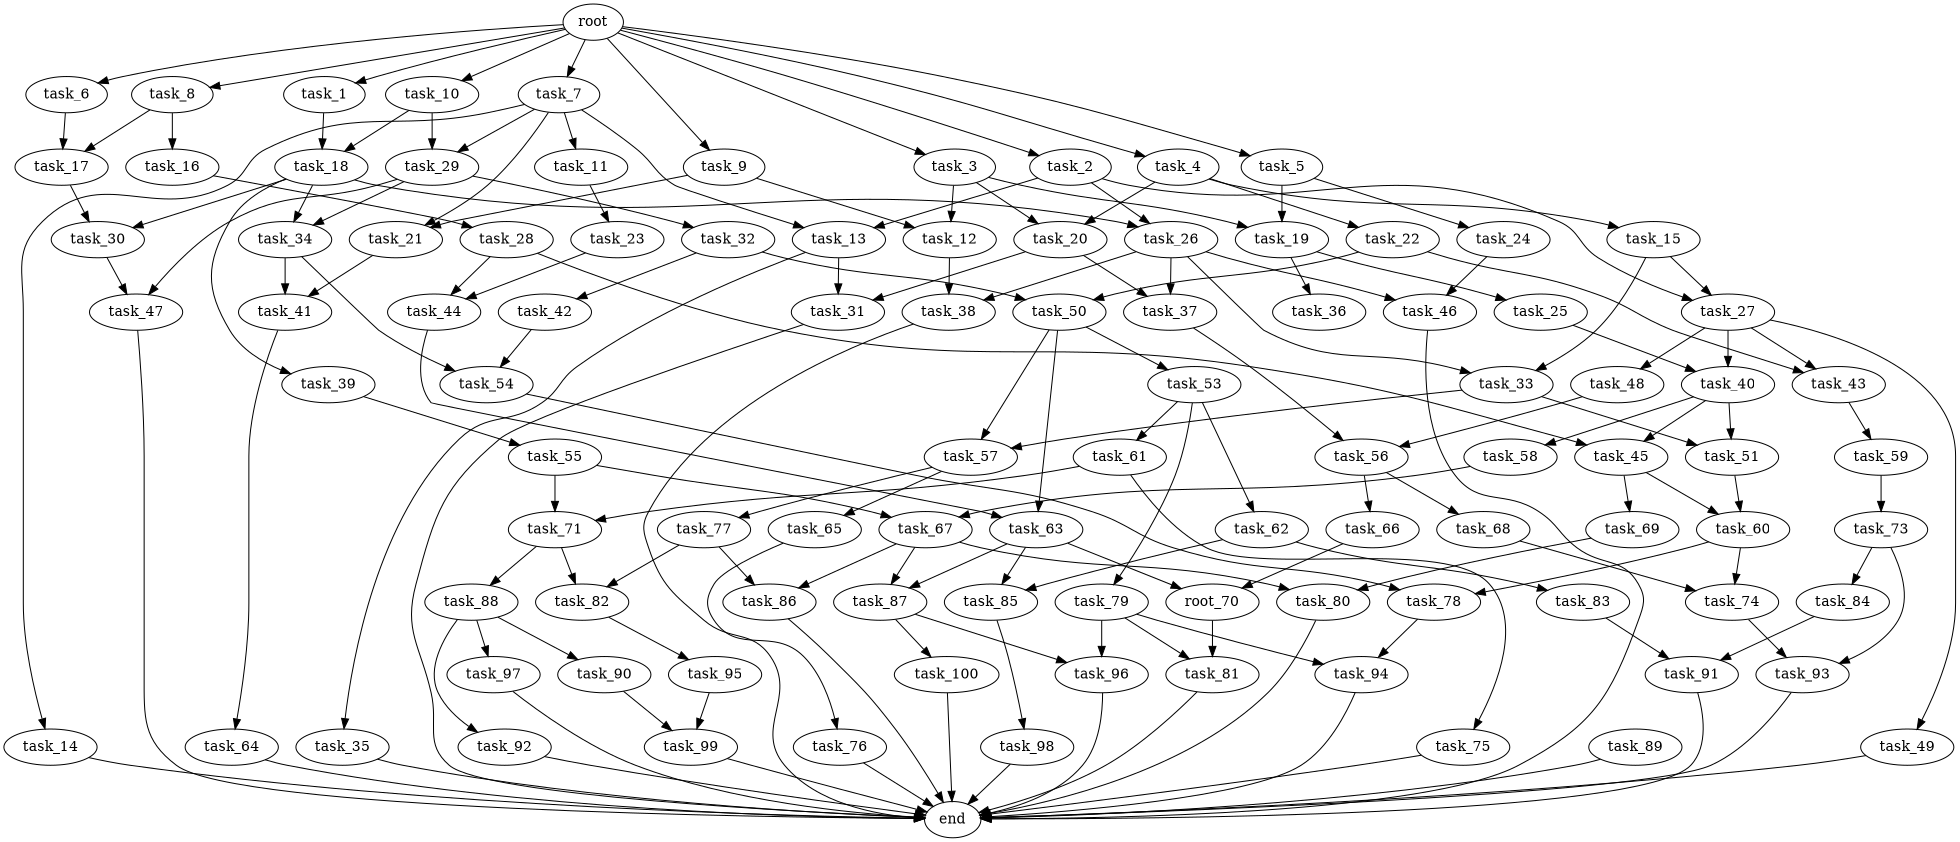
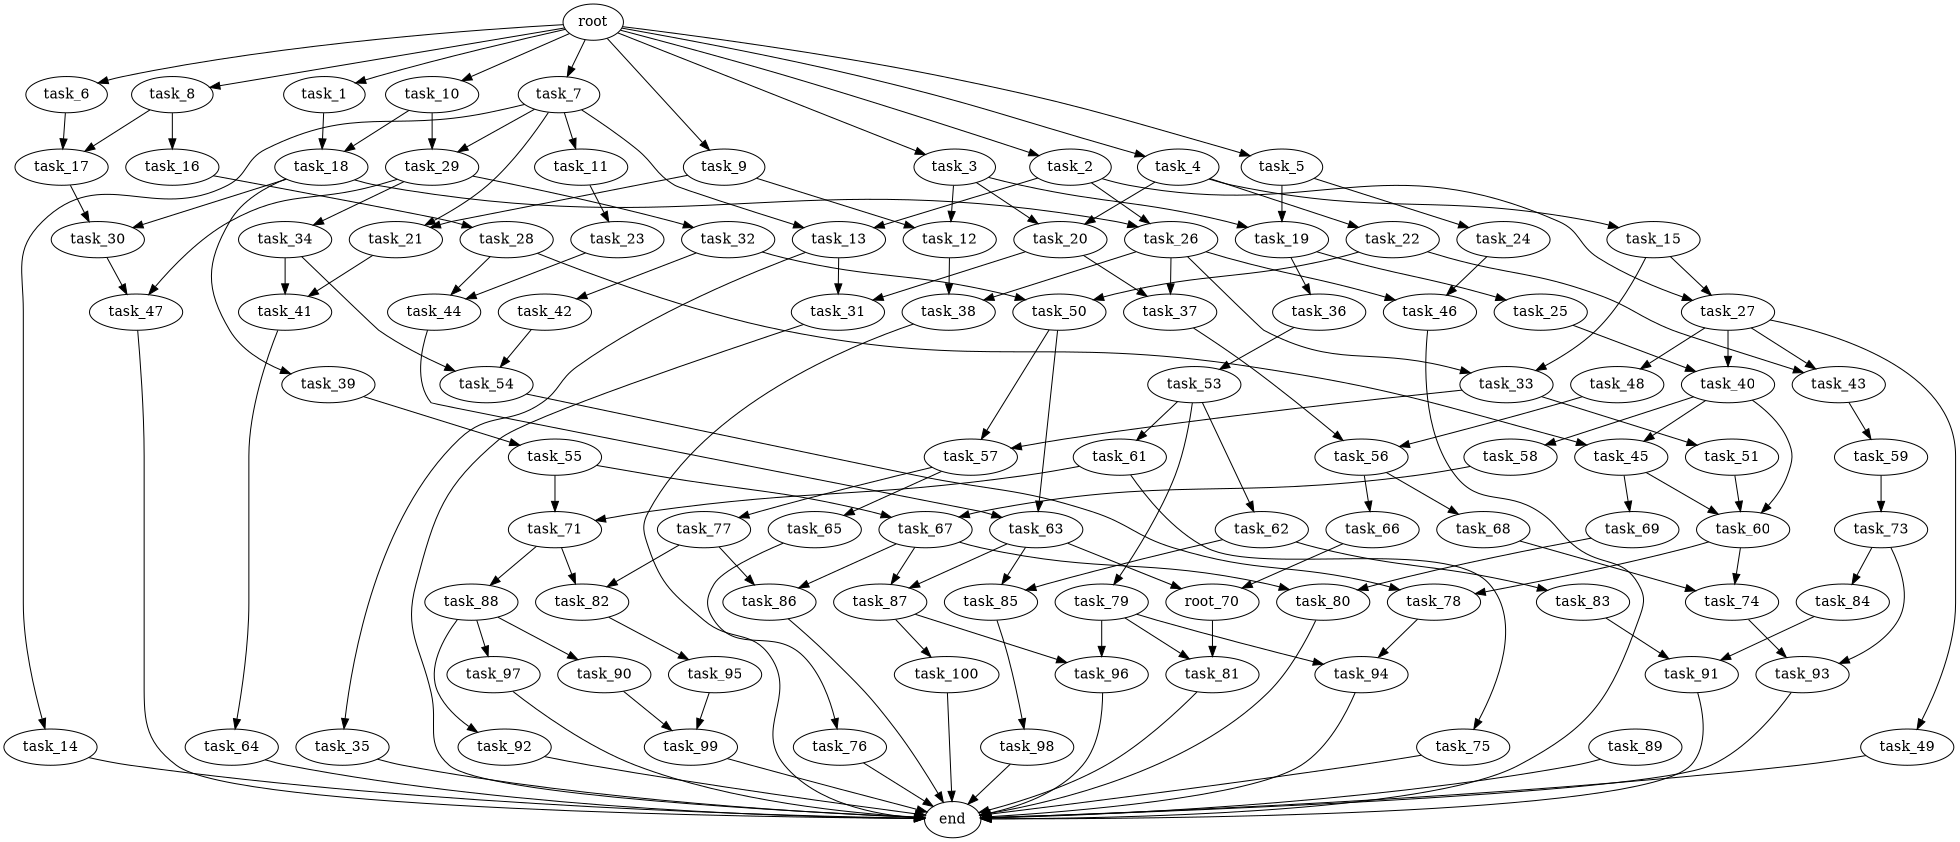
edge "task_18" -> "task_34": removed
edge "task_50" -> "task_53": now "task_36" -> "task_53"
edge "task_40" -> "task_51": now "task_40" -> "task_60"
